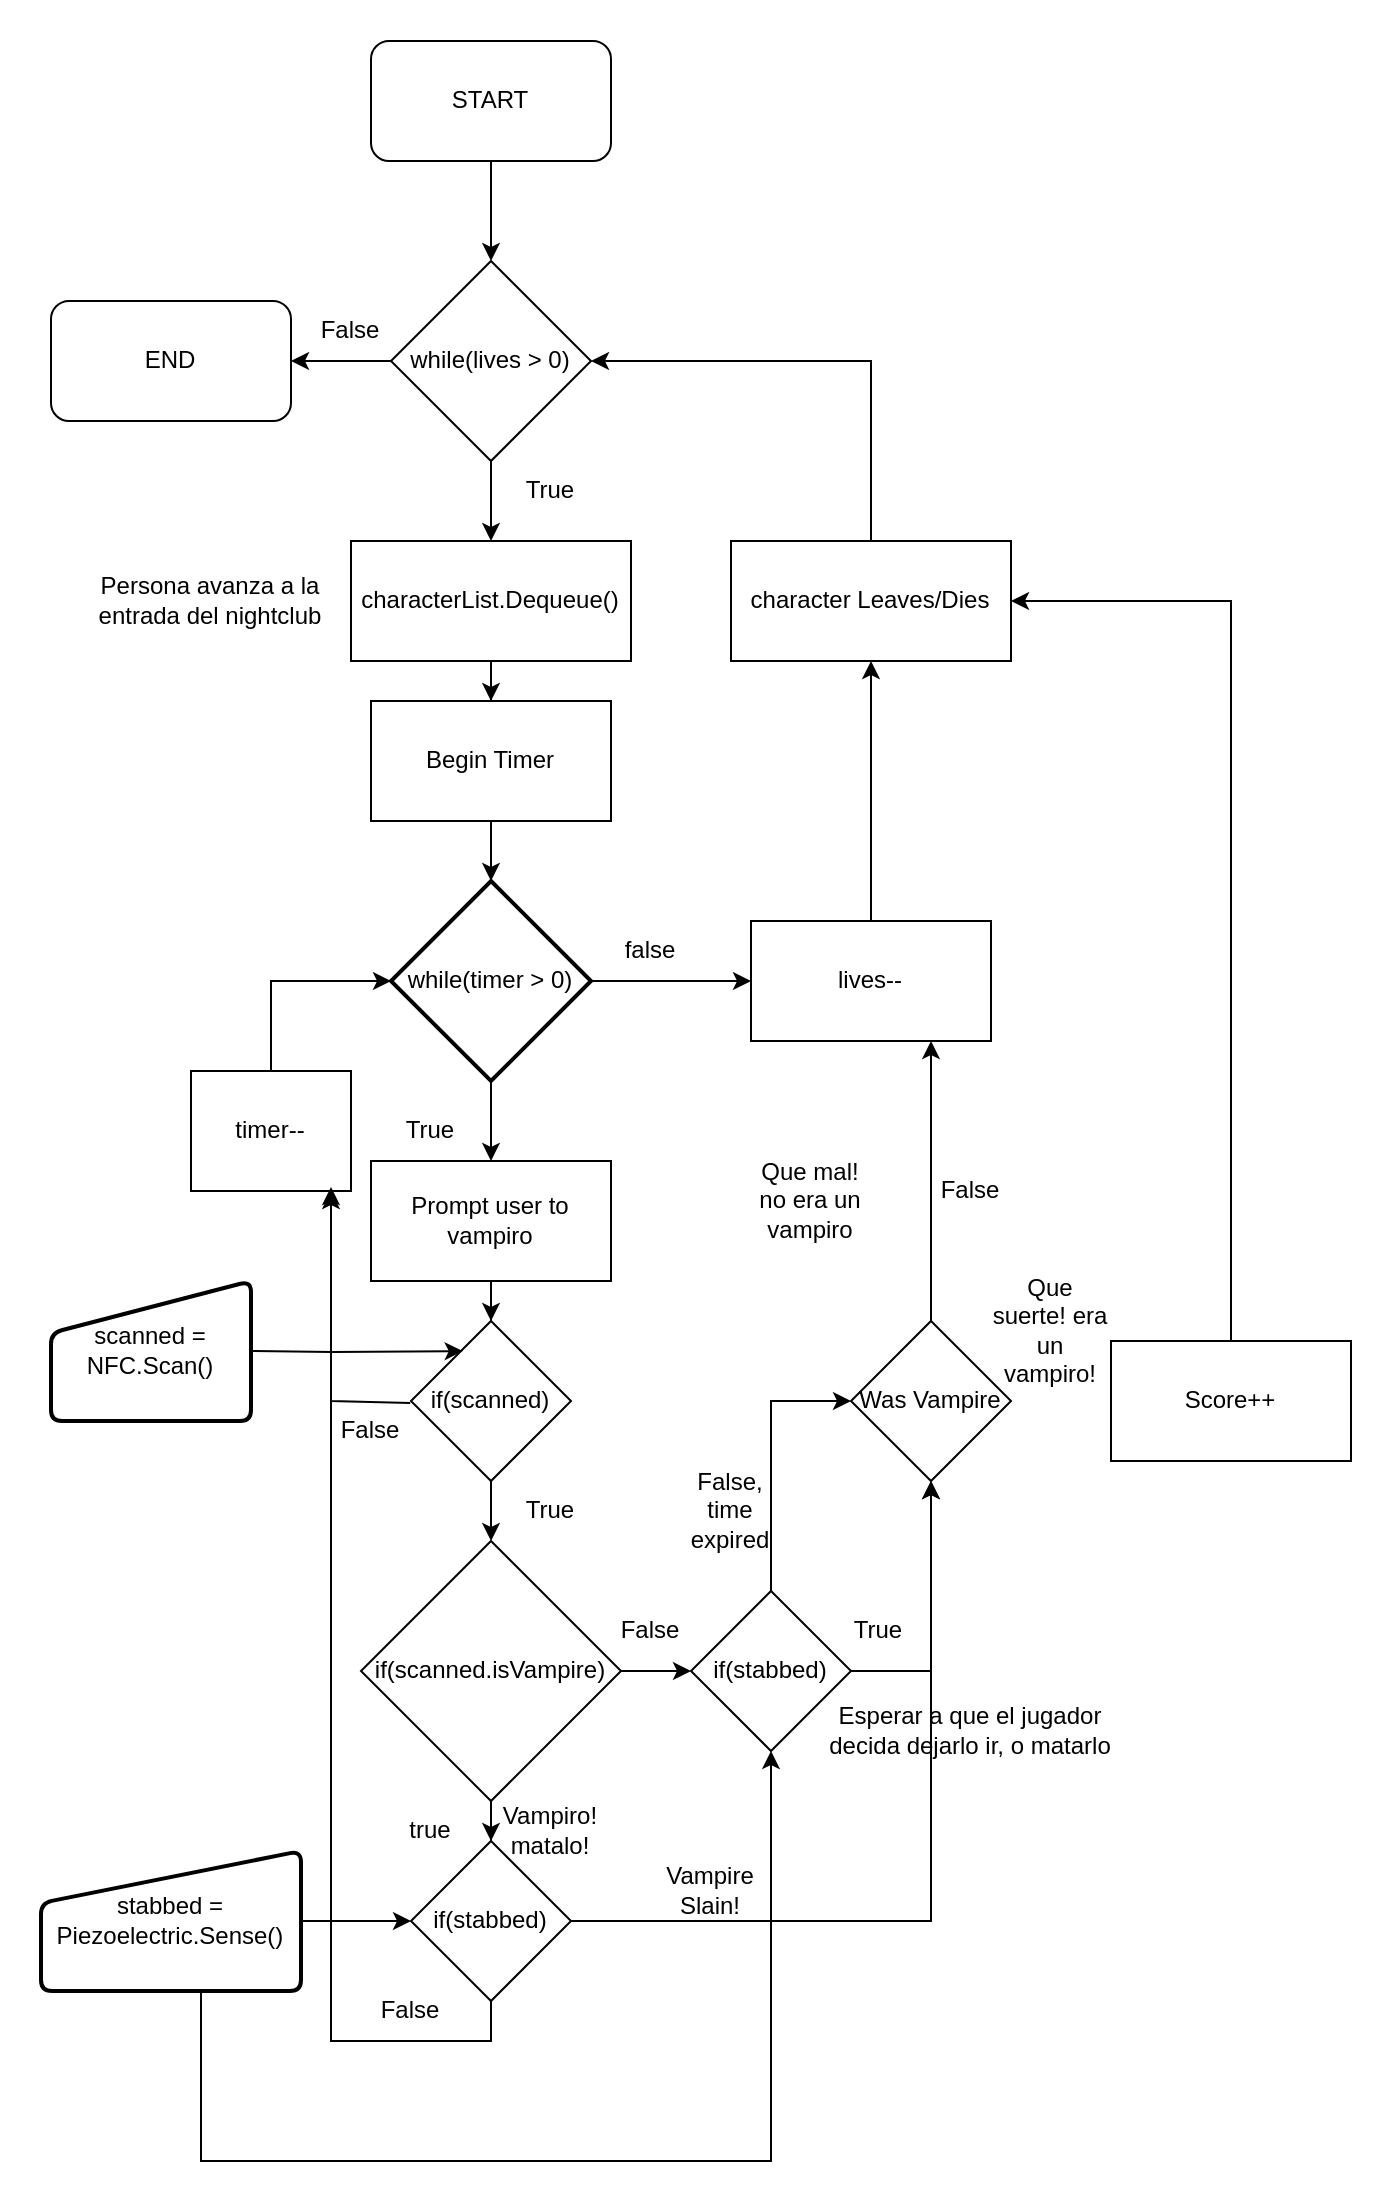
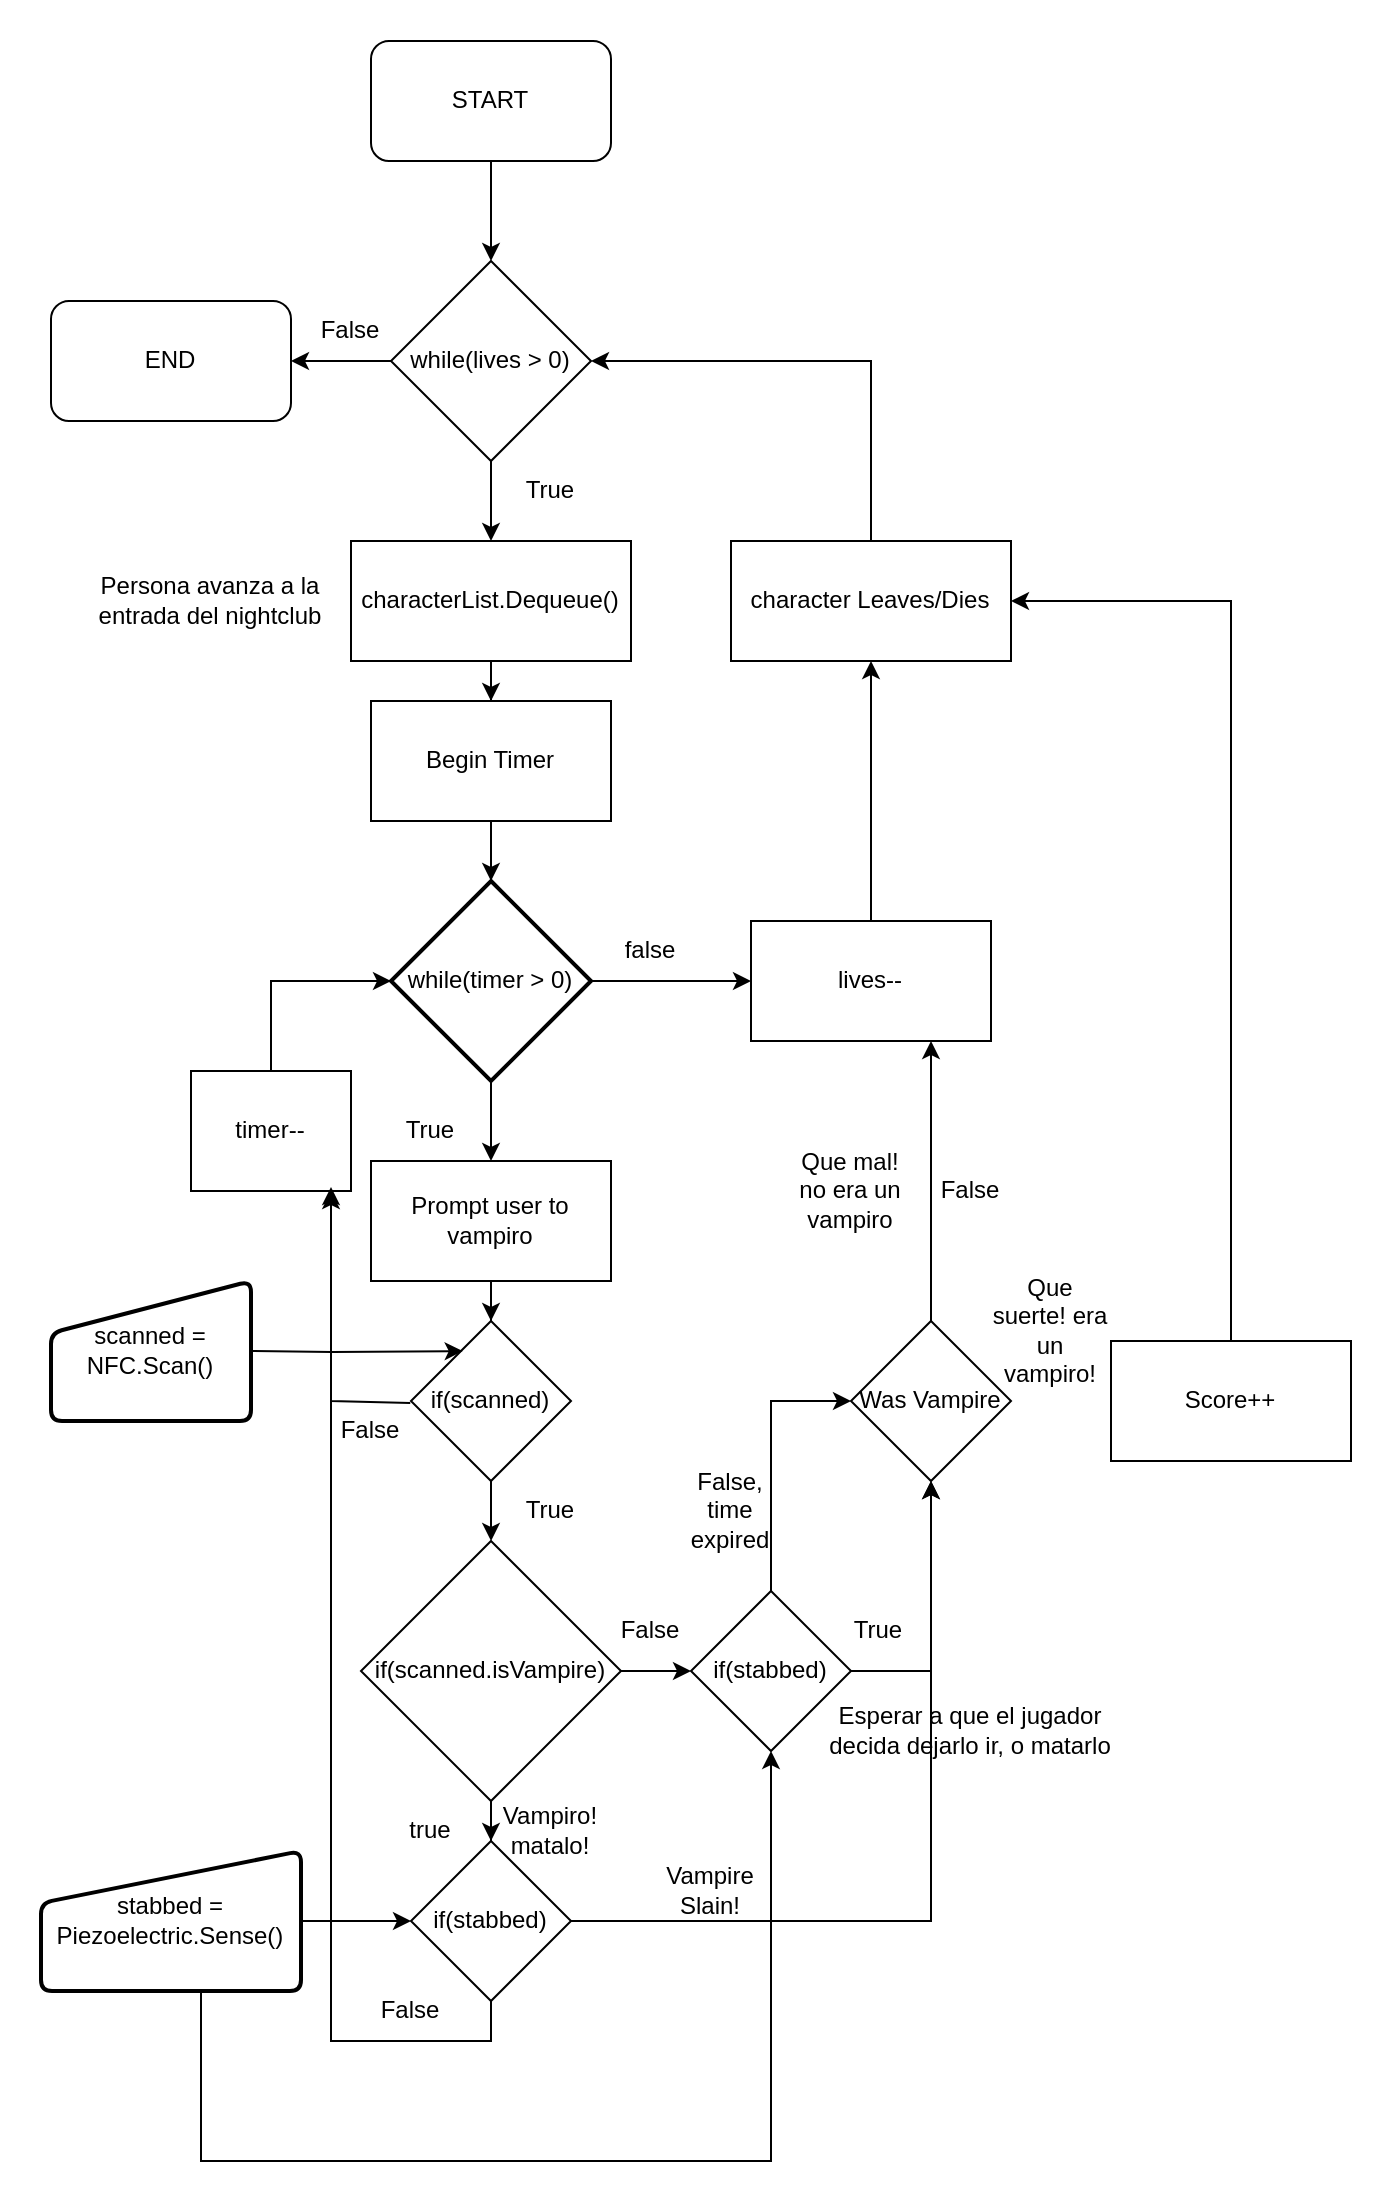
node "Que mal! no era un vampiro": moved (811, 1201) -> (851, 1191)
